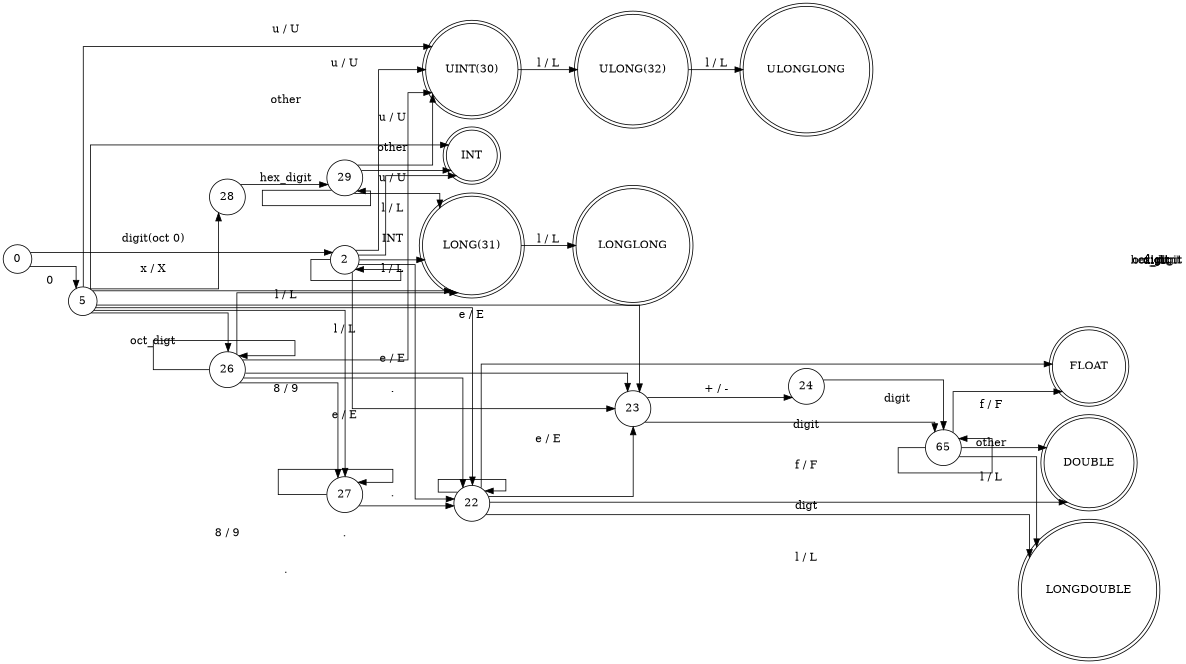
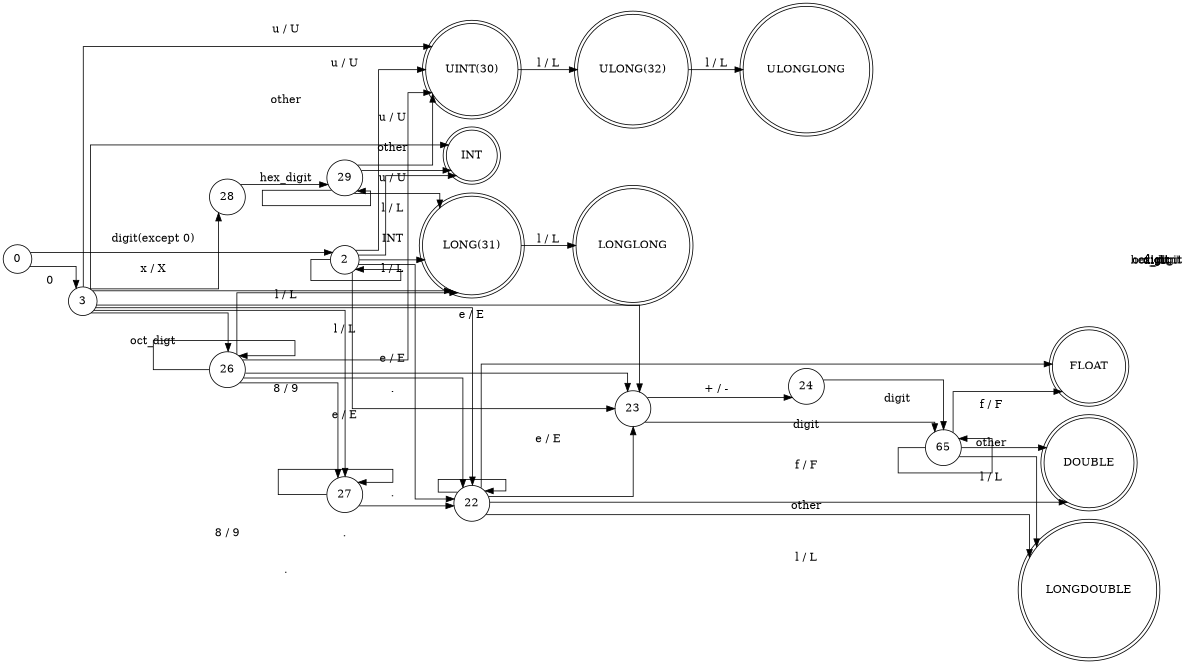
edge "0" -> "2": label "digit(oct 0)" -> "digit(except 0)"
node "5": label "5" -> "3"
edge "22" -> "DOUBLE": label "digt" -> "other"
